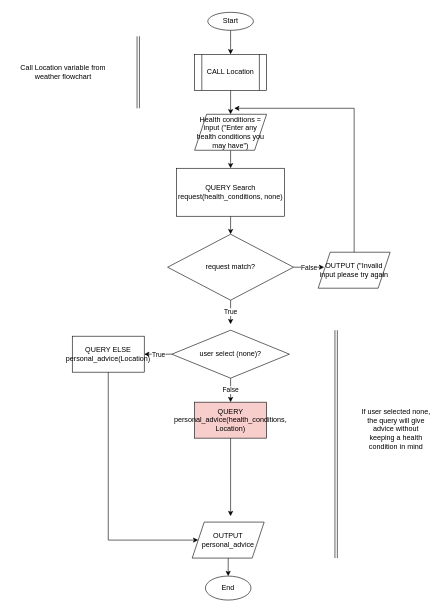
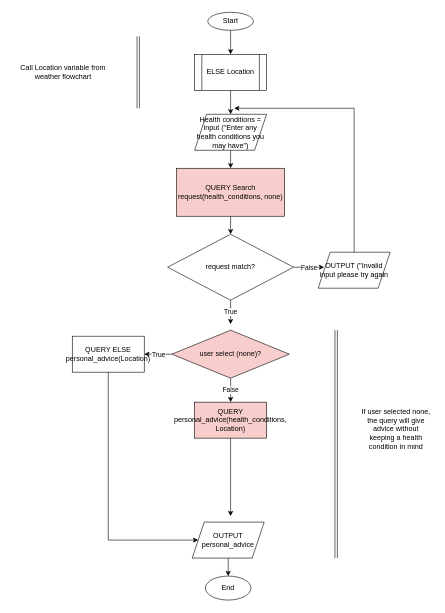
node "CALL Location": label "CALL Location" -> "ELSE Location"
node "QUERY Search request(health_conditions, none)": fillcolor #ffffff -> #f8cecc
node "user select (none)?": fillcolor #ffffff -> #f8cecc
